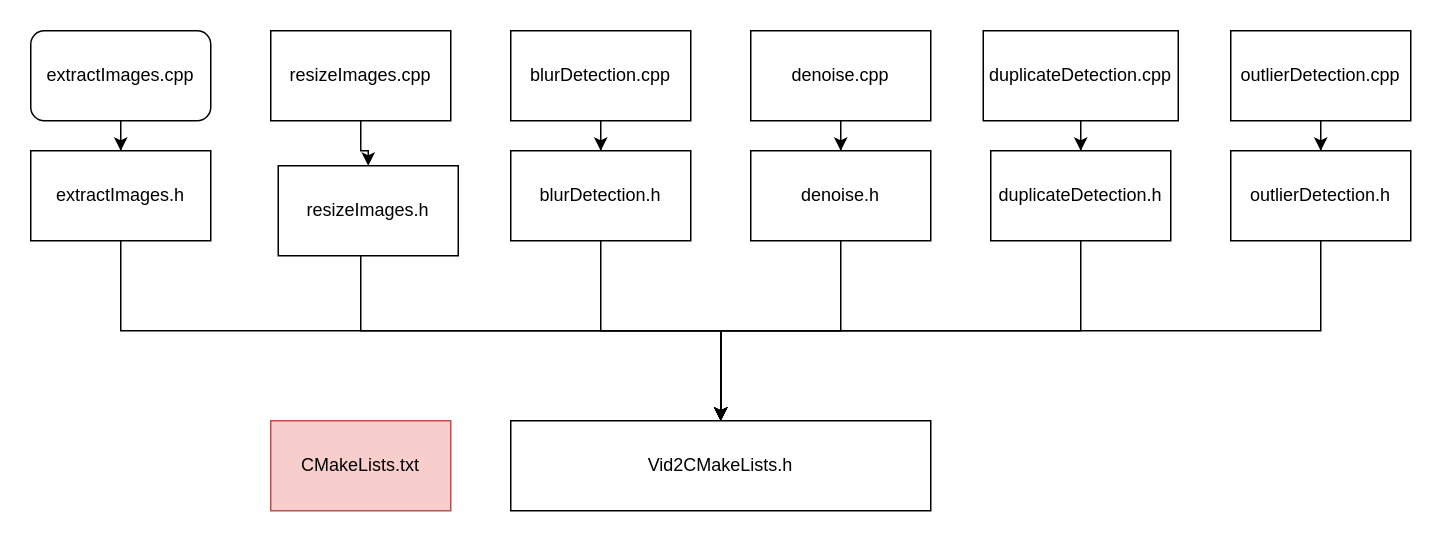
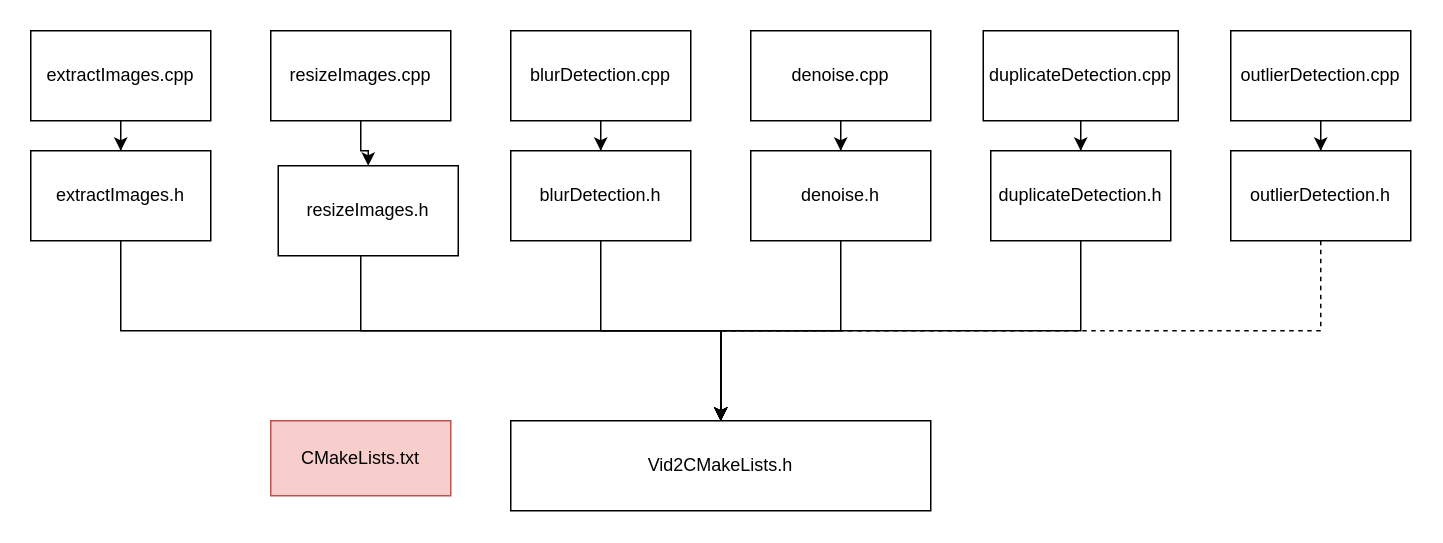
node "extractImages.cpp": shape rounded rectangle -> rectangle
edge "outlierDetection.h" -> "Vid2CMakeLists.h": style solid -> dashed
node "CMakeLists.txt": size 180x90 -> 180x75
